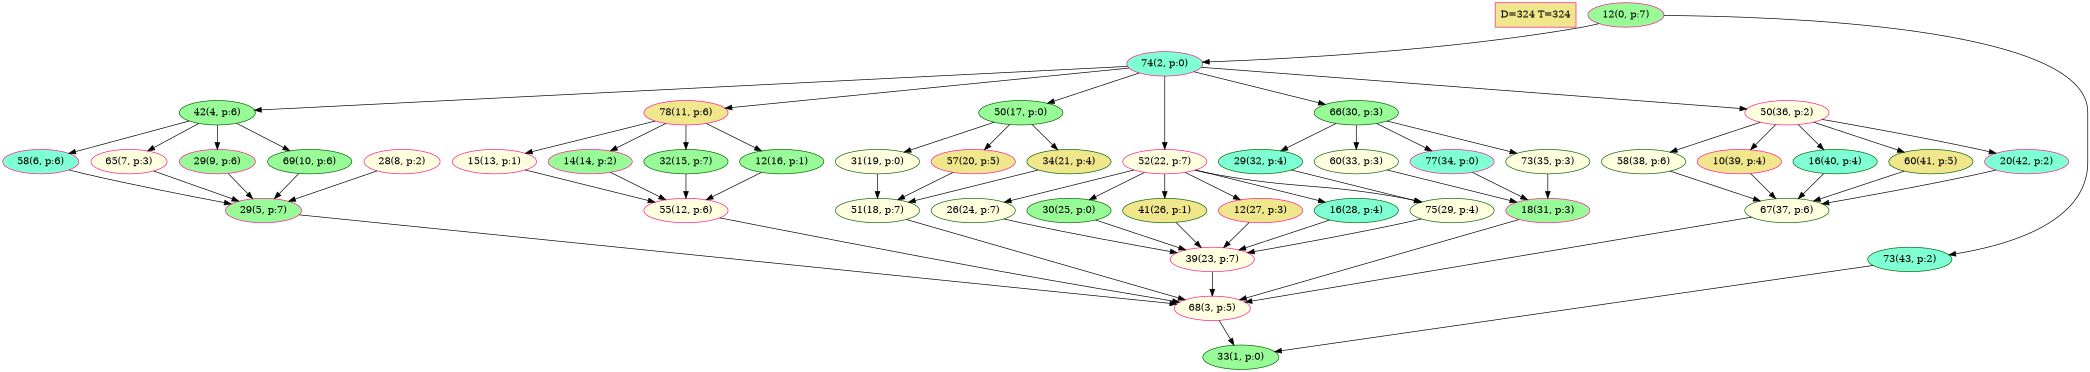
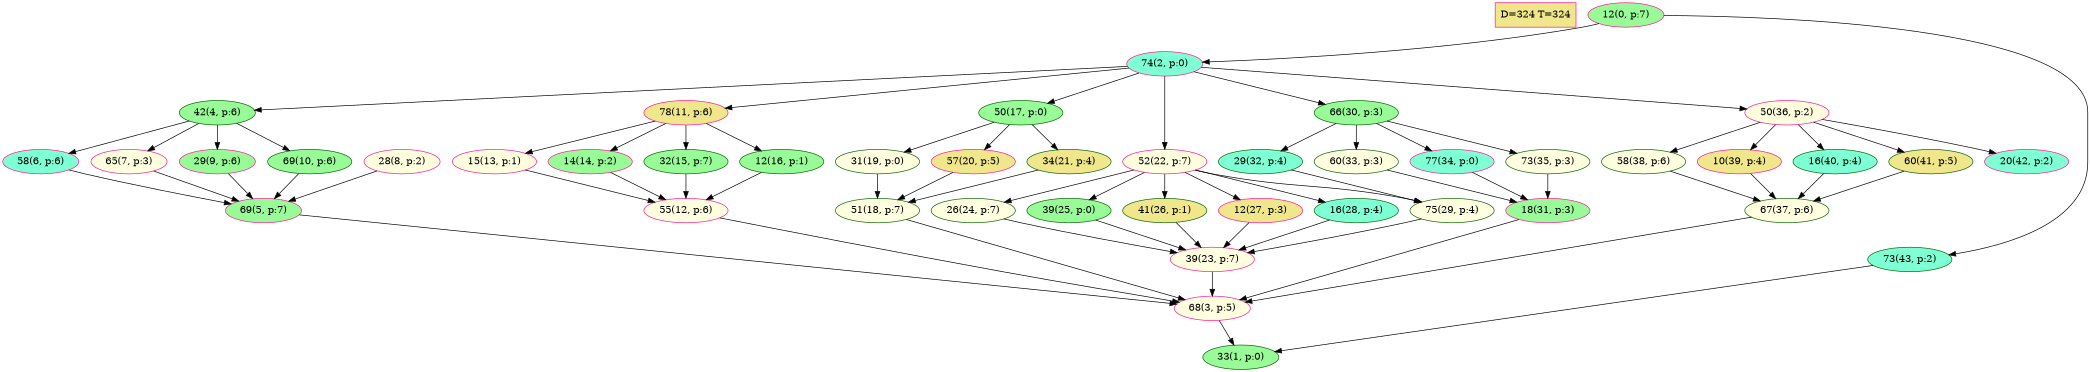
edge "20(42, p:2)" -> "67(37, p:6)": removed
node "29(5, p:7)": label "29(5, p:7)" -> "69(5, p:7)"
node "30(25, p:0)": label "30(25, p:0)" -> "39(25, p:0)"
